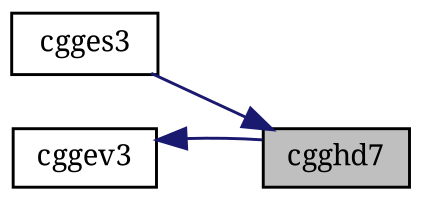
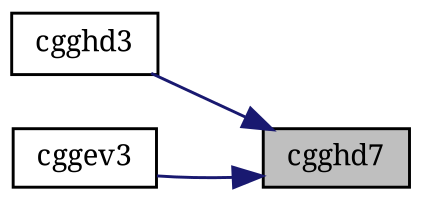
node "cgges3": label "cgges3" -> "cgghd3"
edge "cgghd7" -> "cggev3": reversed
